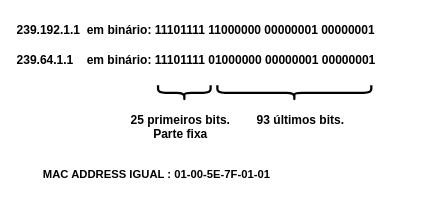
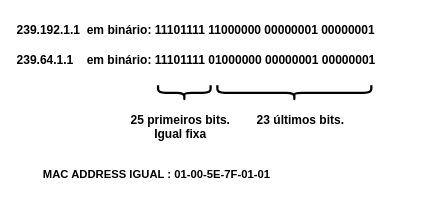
node "25 primeiros bits. Parte fixa": label "25 primeiros bits. Parte fixa" -> "25 primeiros bits. Igual fixa"
node "93 últimos bits. Parte Igual": label "93 últimos bits. Parte Igual" -> "23 últimos bits. Parte Igual"
